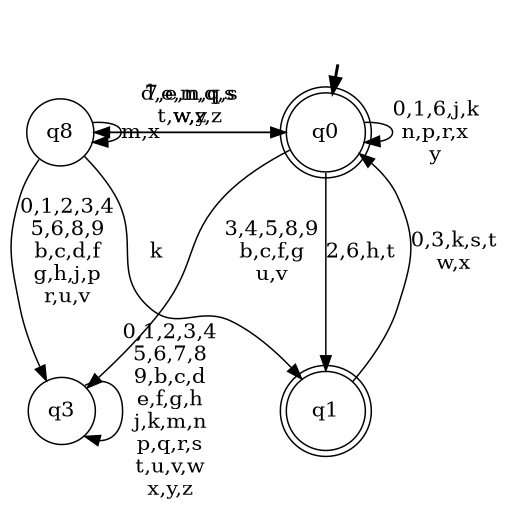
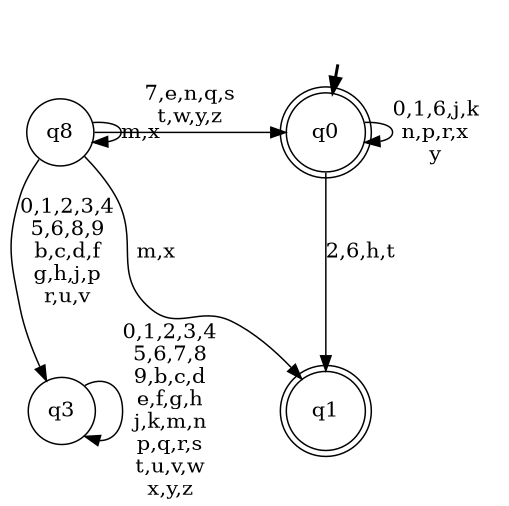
edge "q0" -> "q8": removed, label "d,e,m,q,s w,z"
edge "q8" -> "q1": label "k" -> "m,x"
edge "q0" -> "q3": removed, label "3,4,5,8,9 b,c,f,g u,v"
edge "q1" -> "q0": removed, label "0,3,k,s,t w,x"
